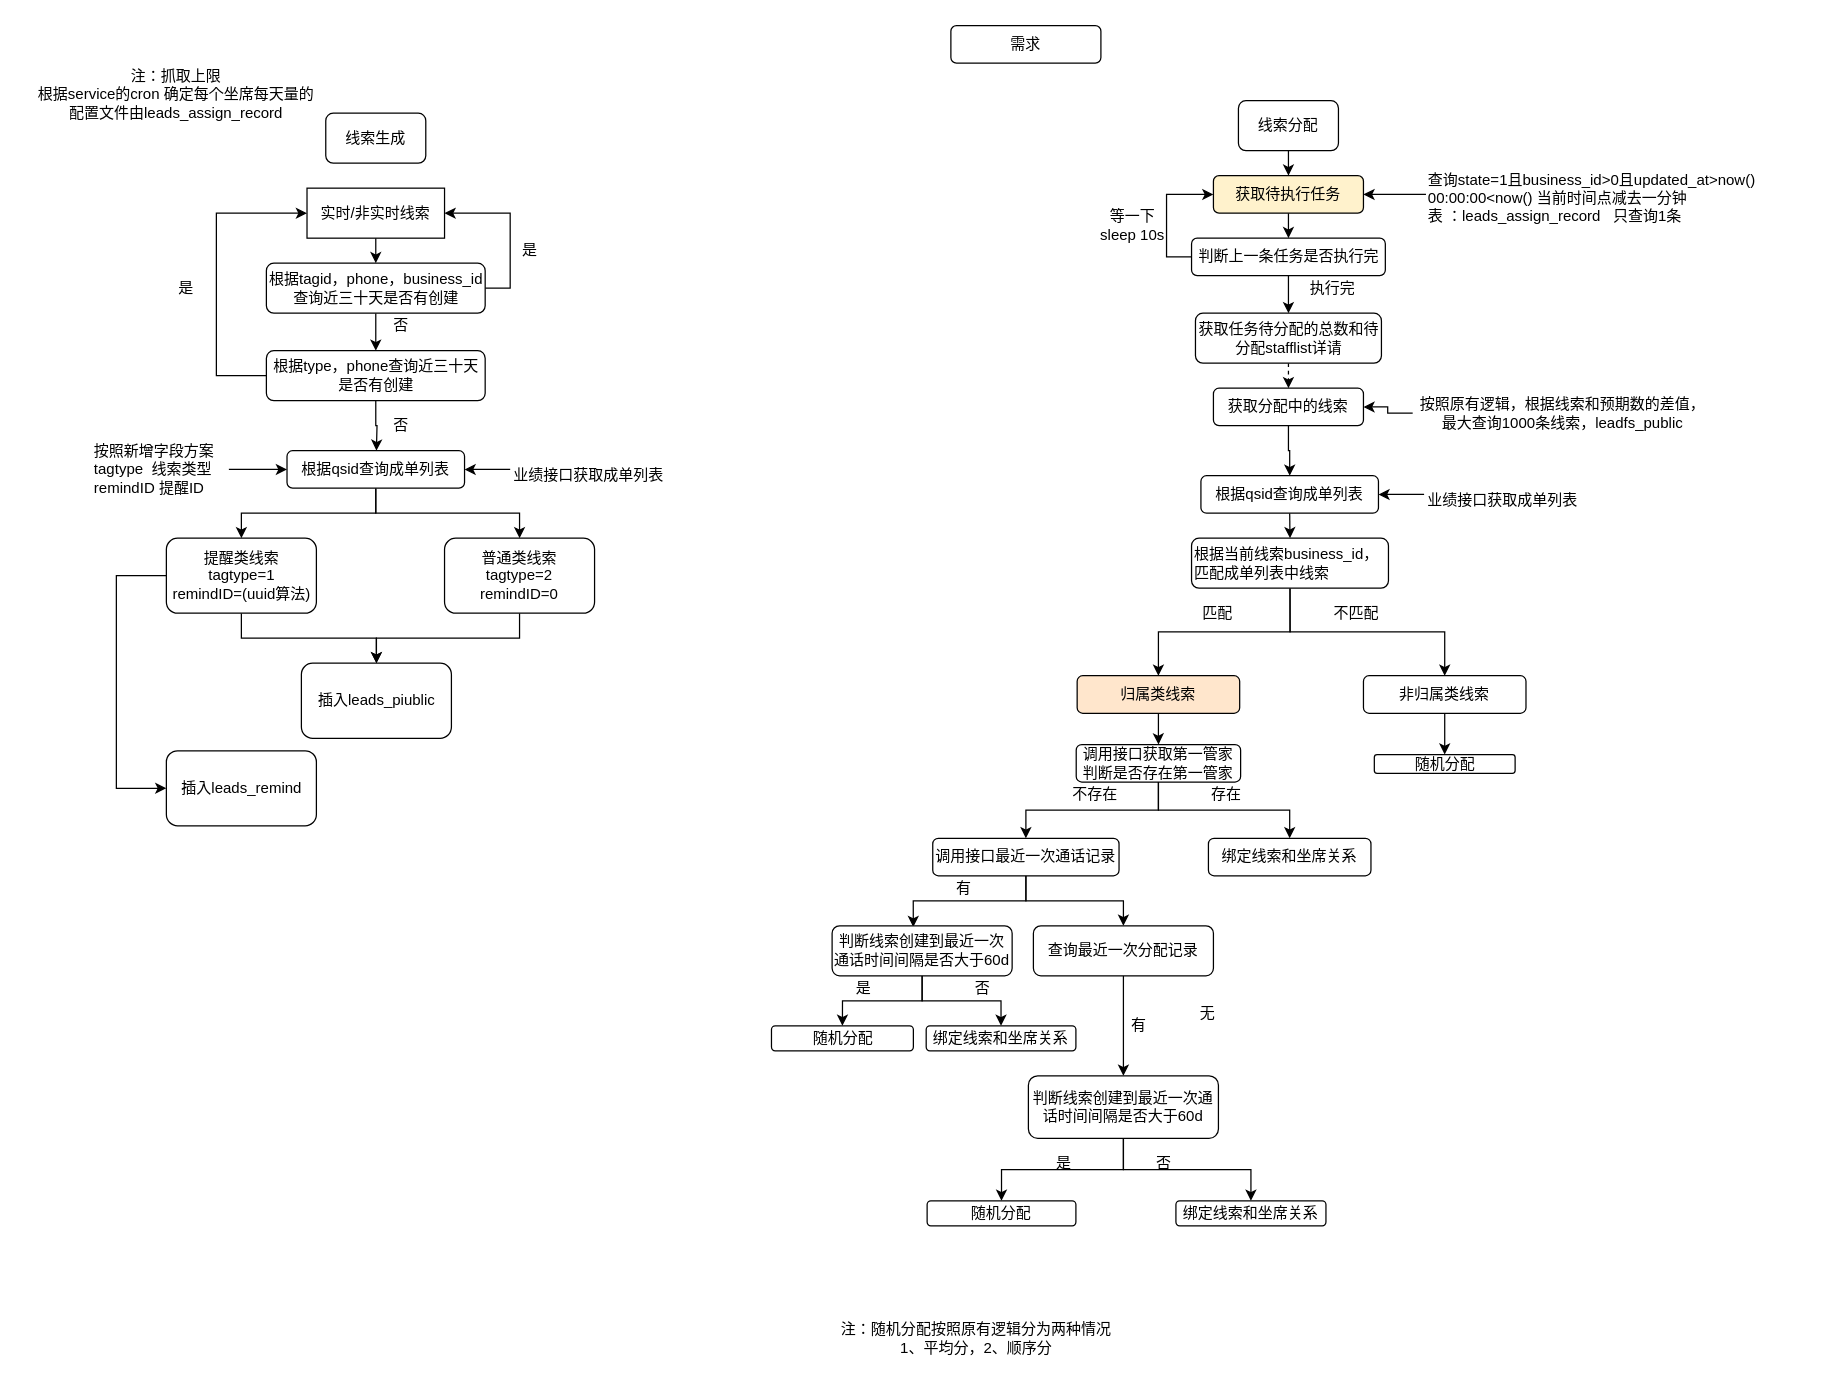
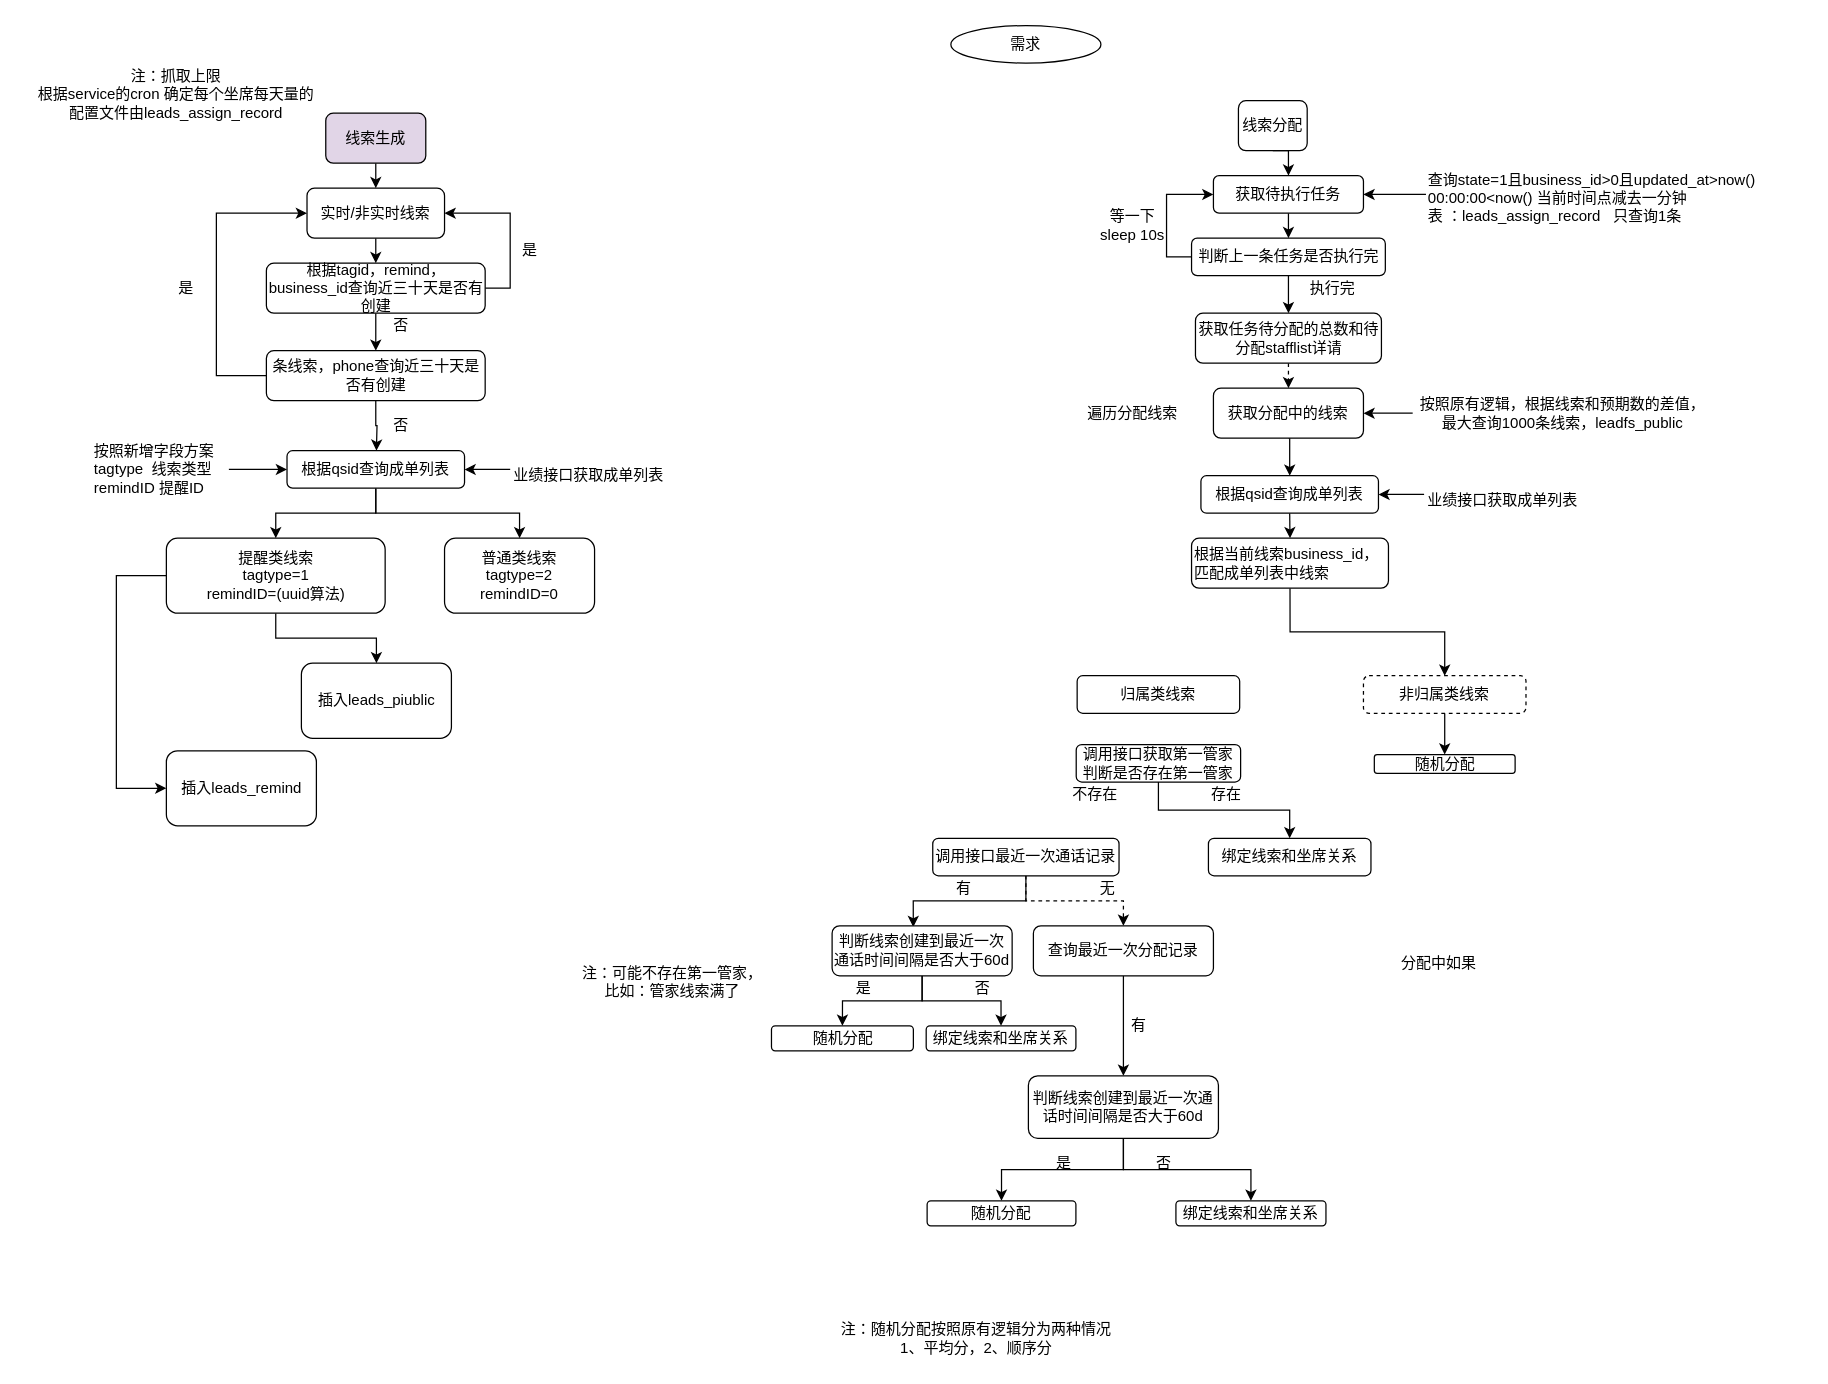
node "需求": shape rounded rectangle -> ellipse
node "线索分配": size 100x50 -> 69x50
node "线索生成": fillcolor #ffffff -> #e1d5e7
edge "线索生成" -> "实时/非实时线索": added
node "获取待执行任务": fillcolor #fff2cc -> #ffffff
node "实时/非实时线索": shape rectangle -> rounded rectangle
node "根据tagid，phone，business_id查询近三十天是否有创建": label "根据tagid，phone，business_id查询近三十天是否有创建" -> "根据tagid，remind，business_id查询近三十天是否有创建"
node "根据type，phone查询近三十天是否有创建": label "根据type，phone查询近三十天是否有创建" -> "条线索，phone查询近三十天是否有创建"
node "获取分配中的线索": size 150x38 -> 150x50
node "遍历分配线索": added
node "提醒类线索 tagtype=1 remindID=(uuid算法)": size 150x75 -> 219x75
node "匹配": removed
node "不匹配": removed
edge "根据当前线索business_id，匹配成单列表中线索" -> "归属类线索": removed
edge "普通类线索 tagtype=2 remindID=0" -> "插入leads_piublic": removed
node "归属类线索": fillcolor #ffe6cc -> #ffffff
node "非归属类线索": style solid -> dashed
edge "归属类线索" -> "调用接口获取第一管家 判断是否存在第一管家": removed
edge "调用接口获取第一管家 判断是否存在第一管家" -> "调用接口最近一次通话记录": removed
edge "调用接口最近一次通话记录" -> "查询最近一次分配记录": style solid -> dashed
node "分配中如果": added
node "注：可能不存在第一管家， 比如：管家线索满了": added
node "无": moved (1207, 1013) -> (1107, 888)
